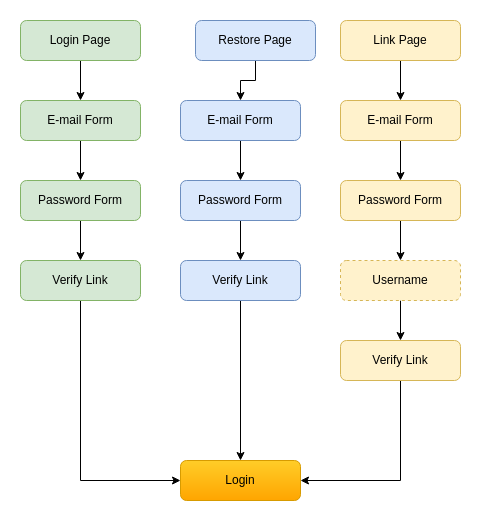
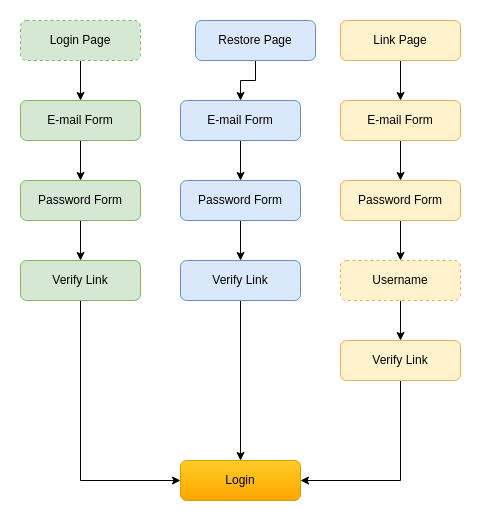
node "Login Page": style solid -> dashed
